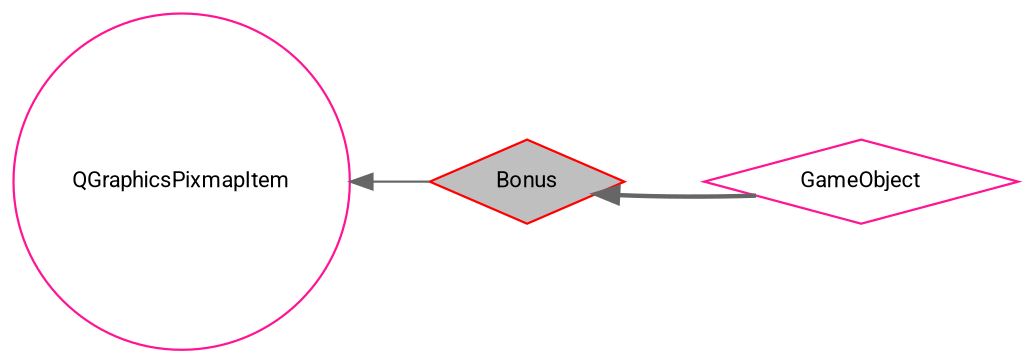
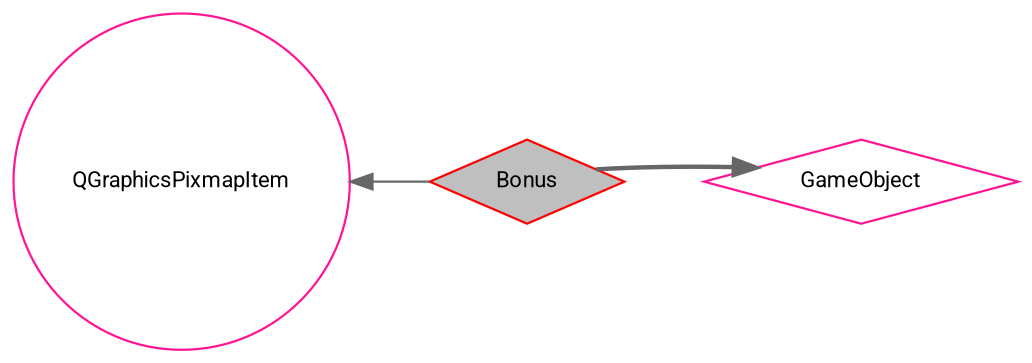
edge "GameObject" -> "Bonus": reversed
